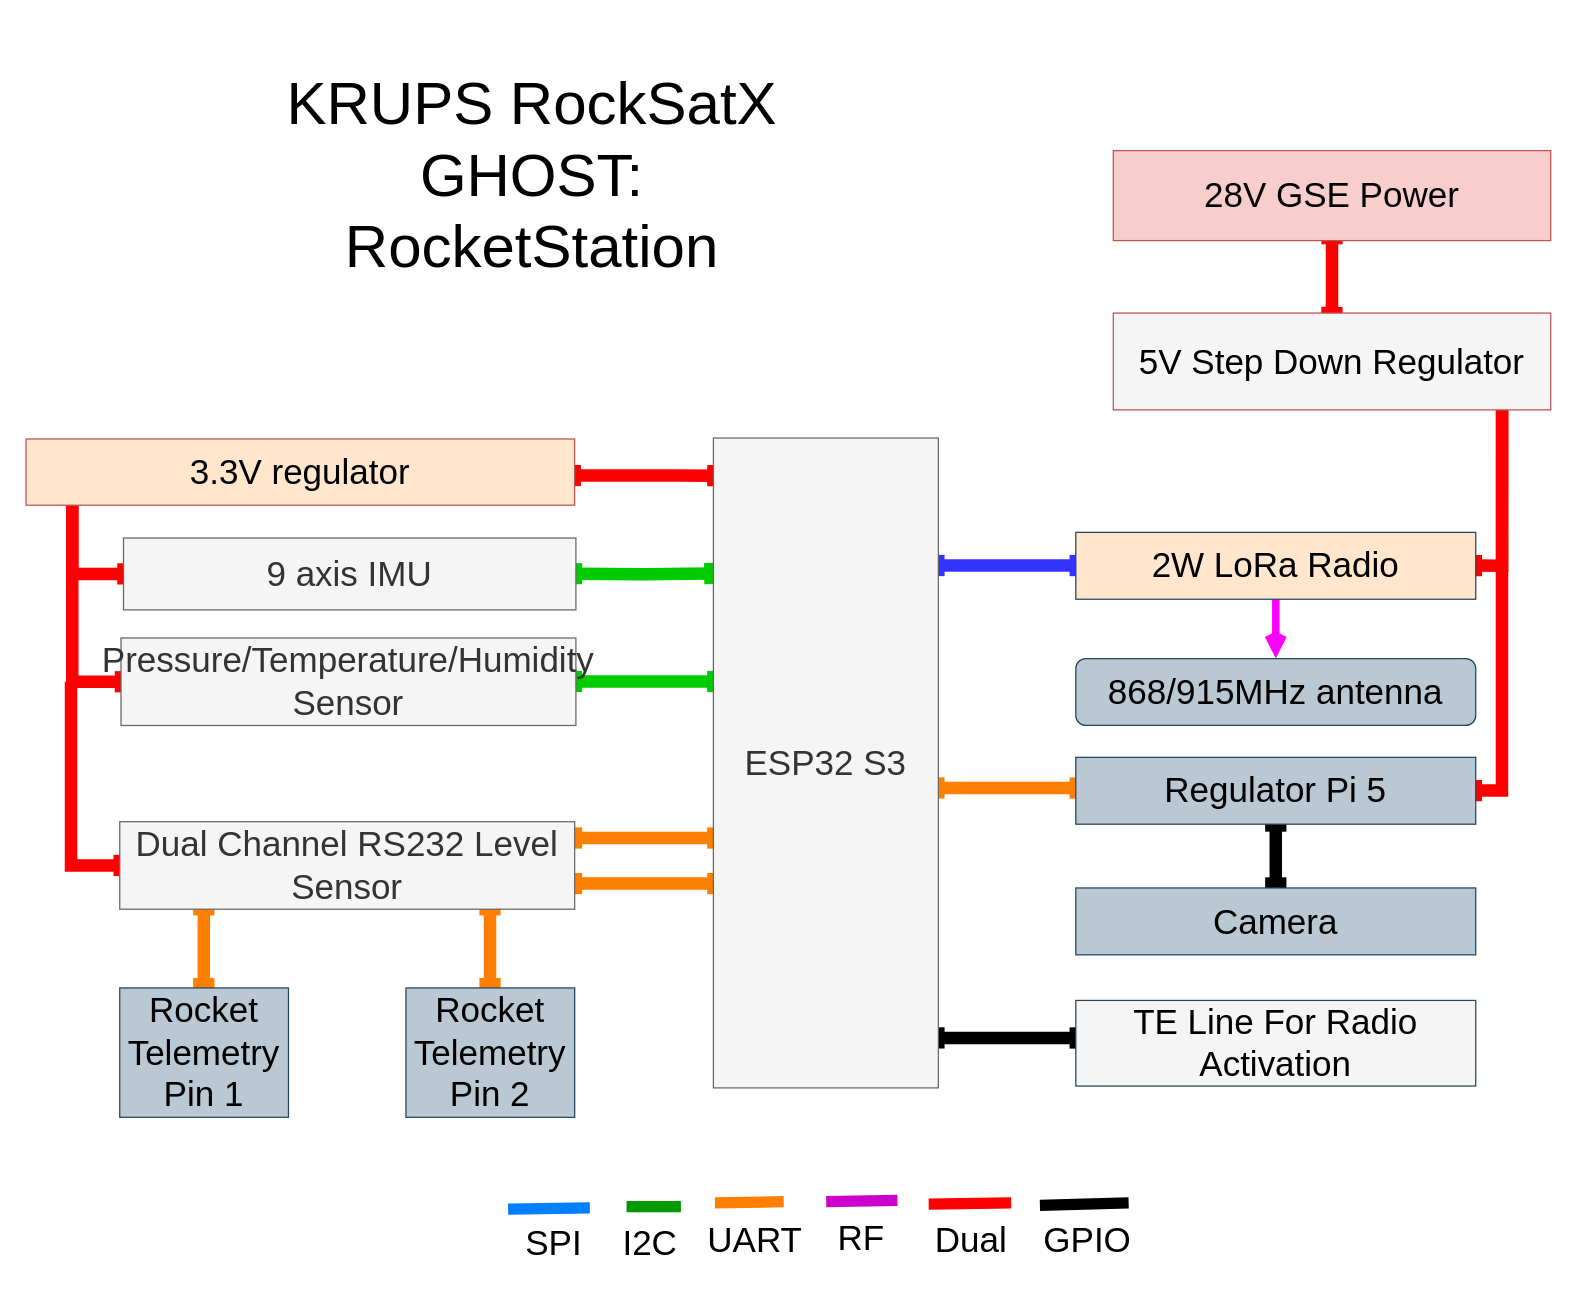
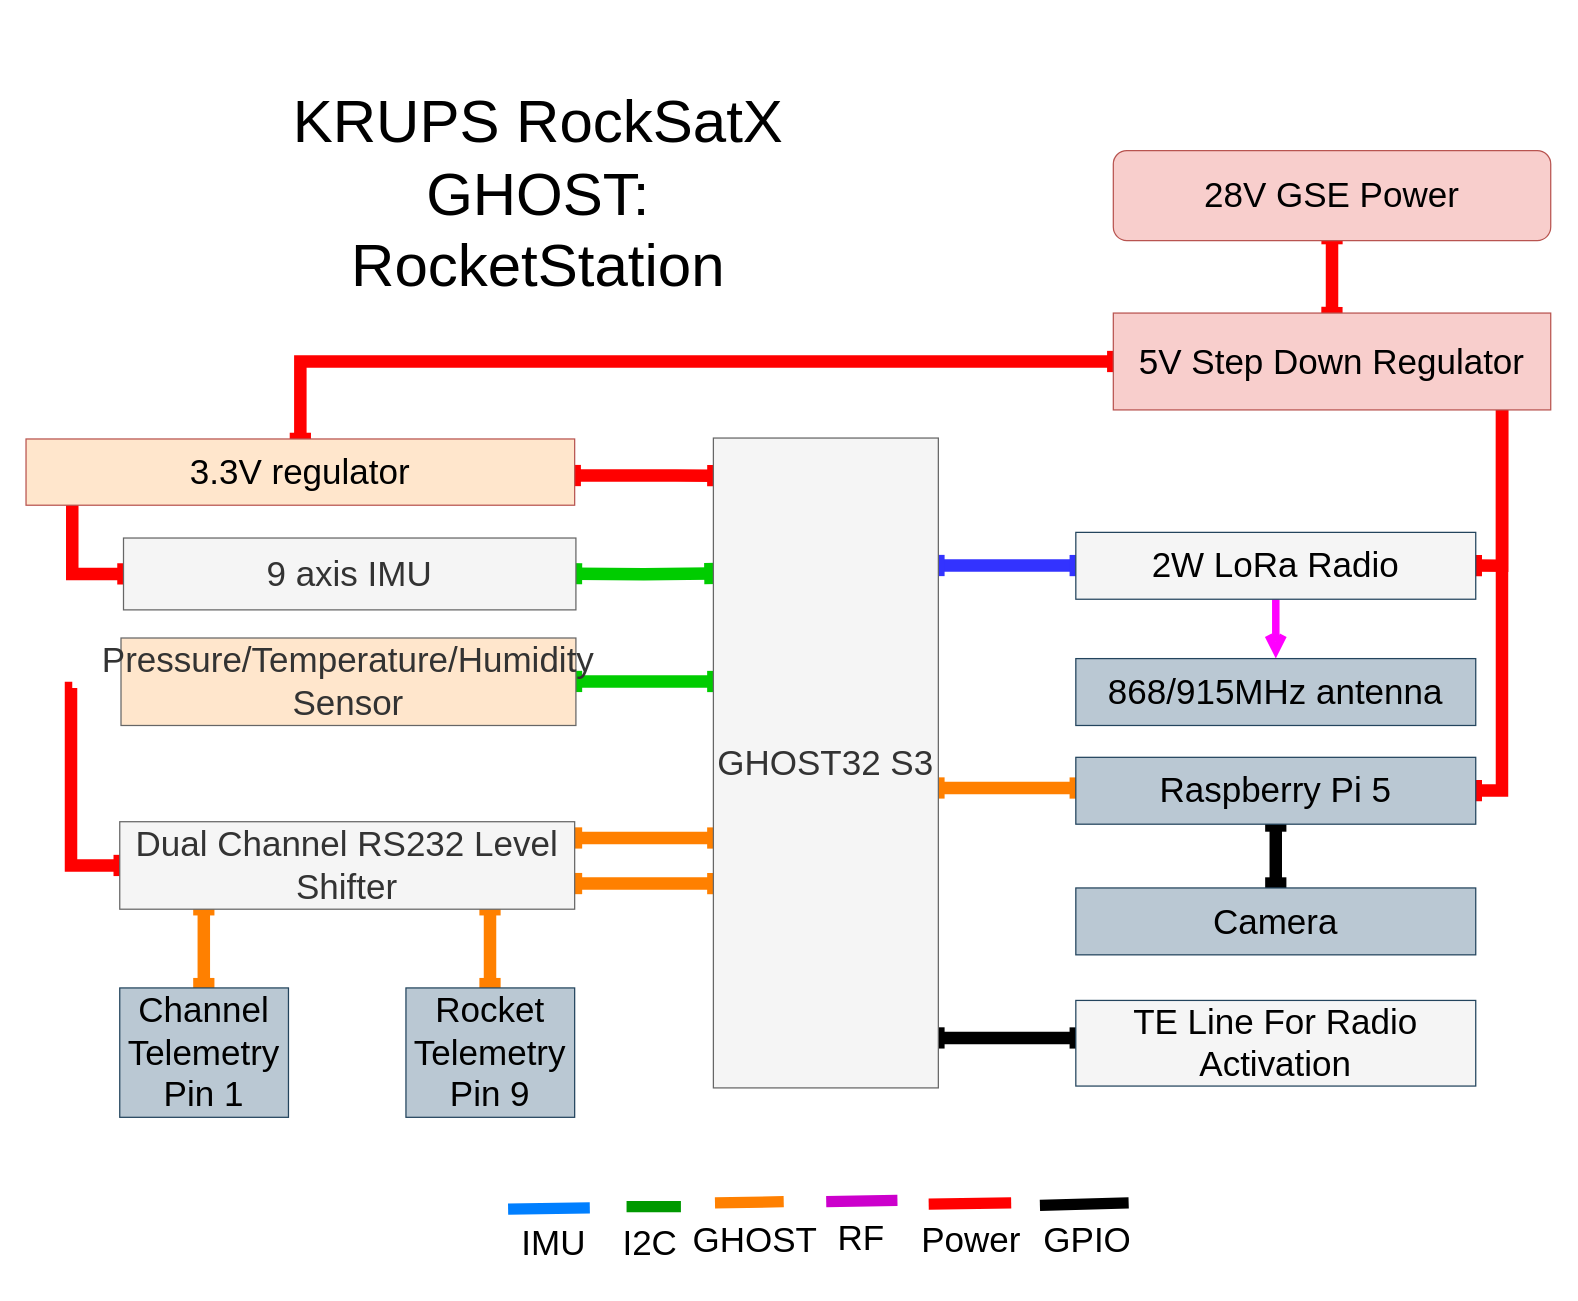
node "KRUPS RockSatX GHOST: RocketStation": moved (532, 176) -> (538, 194)
node "28V GSE Power": shape rectangle -> rounded rectangle
edge "5V Step Down Regulator" -- "3.3V regulator": added
node "5V Step Down Regulator": fillcolor #f5f5f5 -> #f8cecc
node "2W LoRa Radio": fillcolor #ffe6cc -> #f5f5f5
edge "3.3V regulator" -> "Pressure/Temperature/Humidity Sensor": removed
node "Pressure/Temperature/Humidity Sensor": fillcolor #f5f5f5 -> #ffe6cc
node "868/915MHz antenna": shape rounded rectangle -> rectangle
node "ESP32 S3": label "ESP32 S3" -> "GHOST32 S3"
node "Regulator Pi 5": label "Regulator Pi 5" -> "Raspberry Pi 5"
node "Dual Channel RS232 Level Sensor": label "Dual Channel RS232 Level Sensor" -> "Dual Channel RS232 Level Shifter"
node "Rocket Telemetry Pin 1": label "Rocket Telemetry Pin 1" -> "Channel Telemetry Pin 1"
node "Rocket Telemetry Pin 2": label "Rocket Telemetry Pin 2" -> "Rocket Telemetry Pin 9"
node "UART": label "UART" -> "GHOST"
node "Dual": label "Dual" -> "Power"
node "SPI": label "SPI" -> "IMU"
